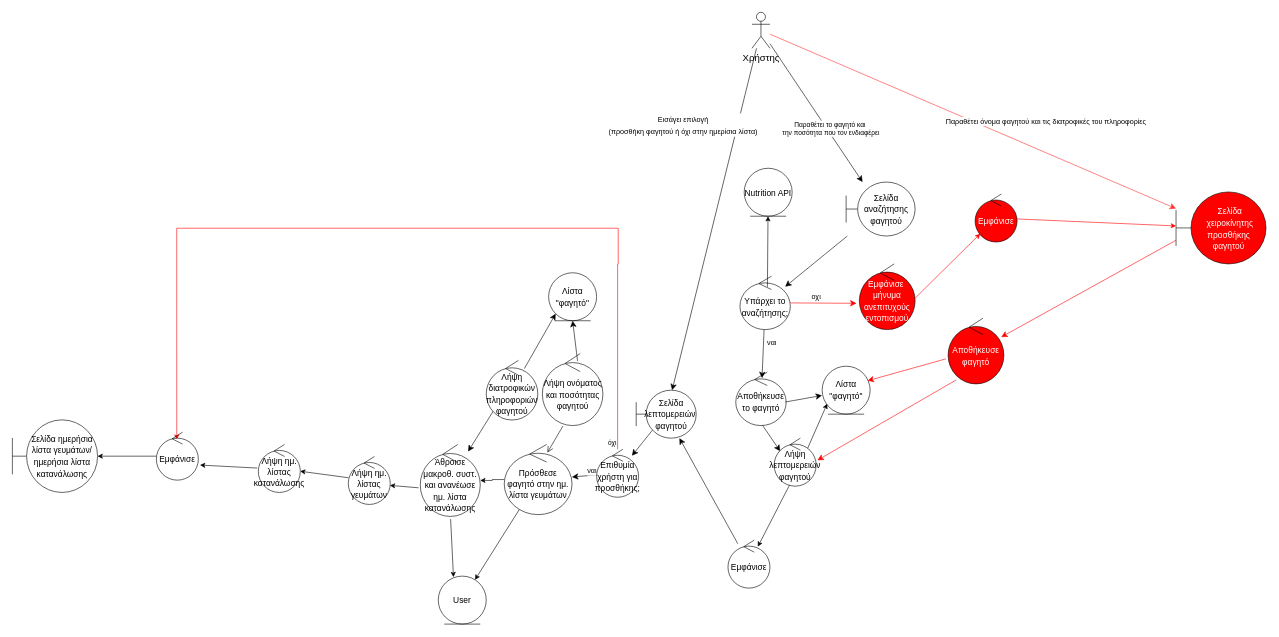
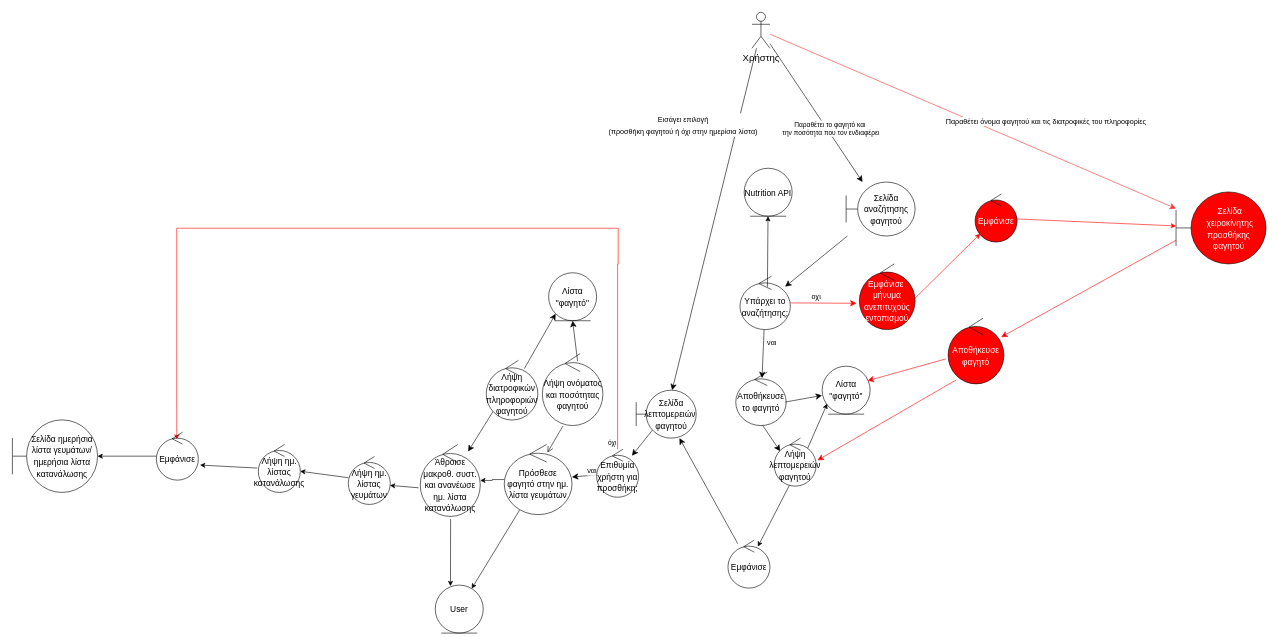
node "Επιθυμία χρήστη για προσθήκης;": label "Επιθυμία χρήστη για προσθήκης;" -> "Επιθυμία χρήστη για προσθήκη;"
node "User": moved (462, 600) -> (459, 609)
